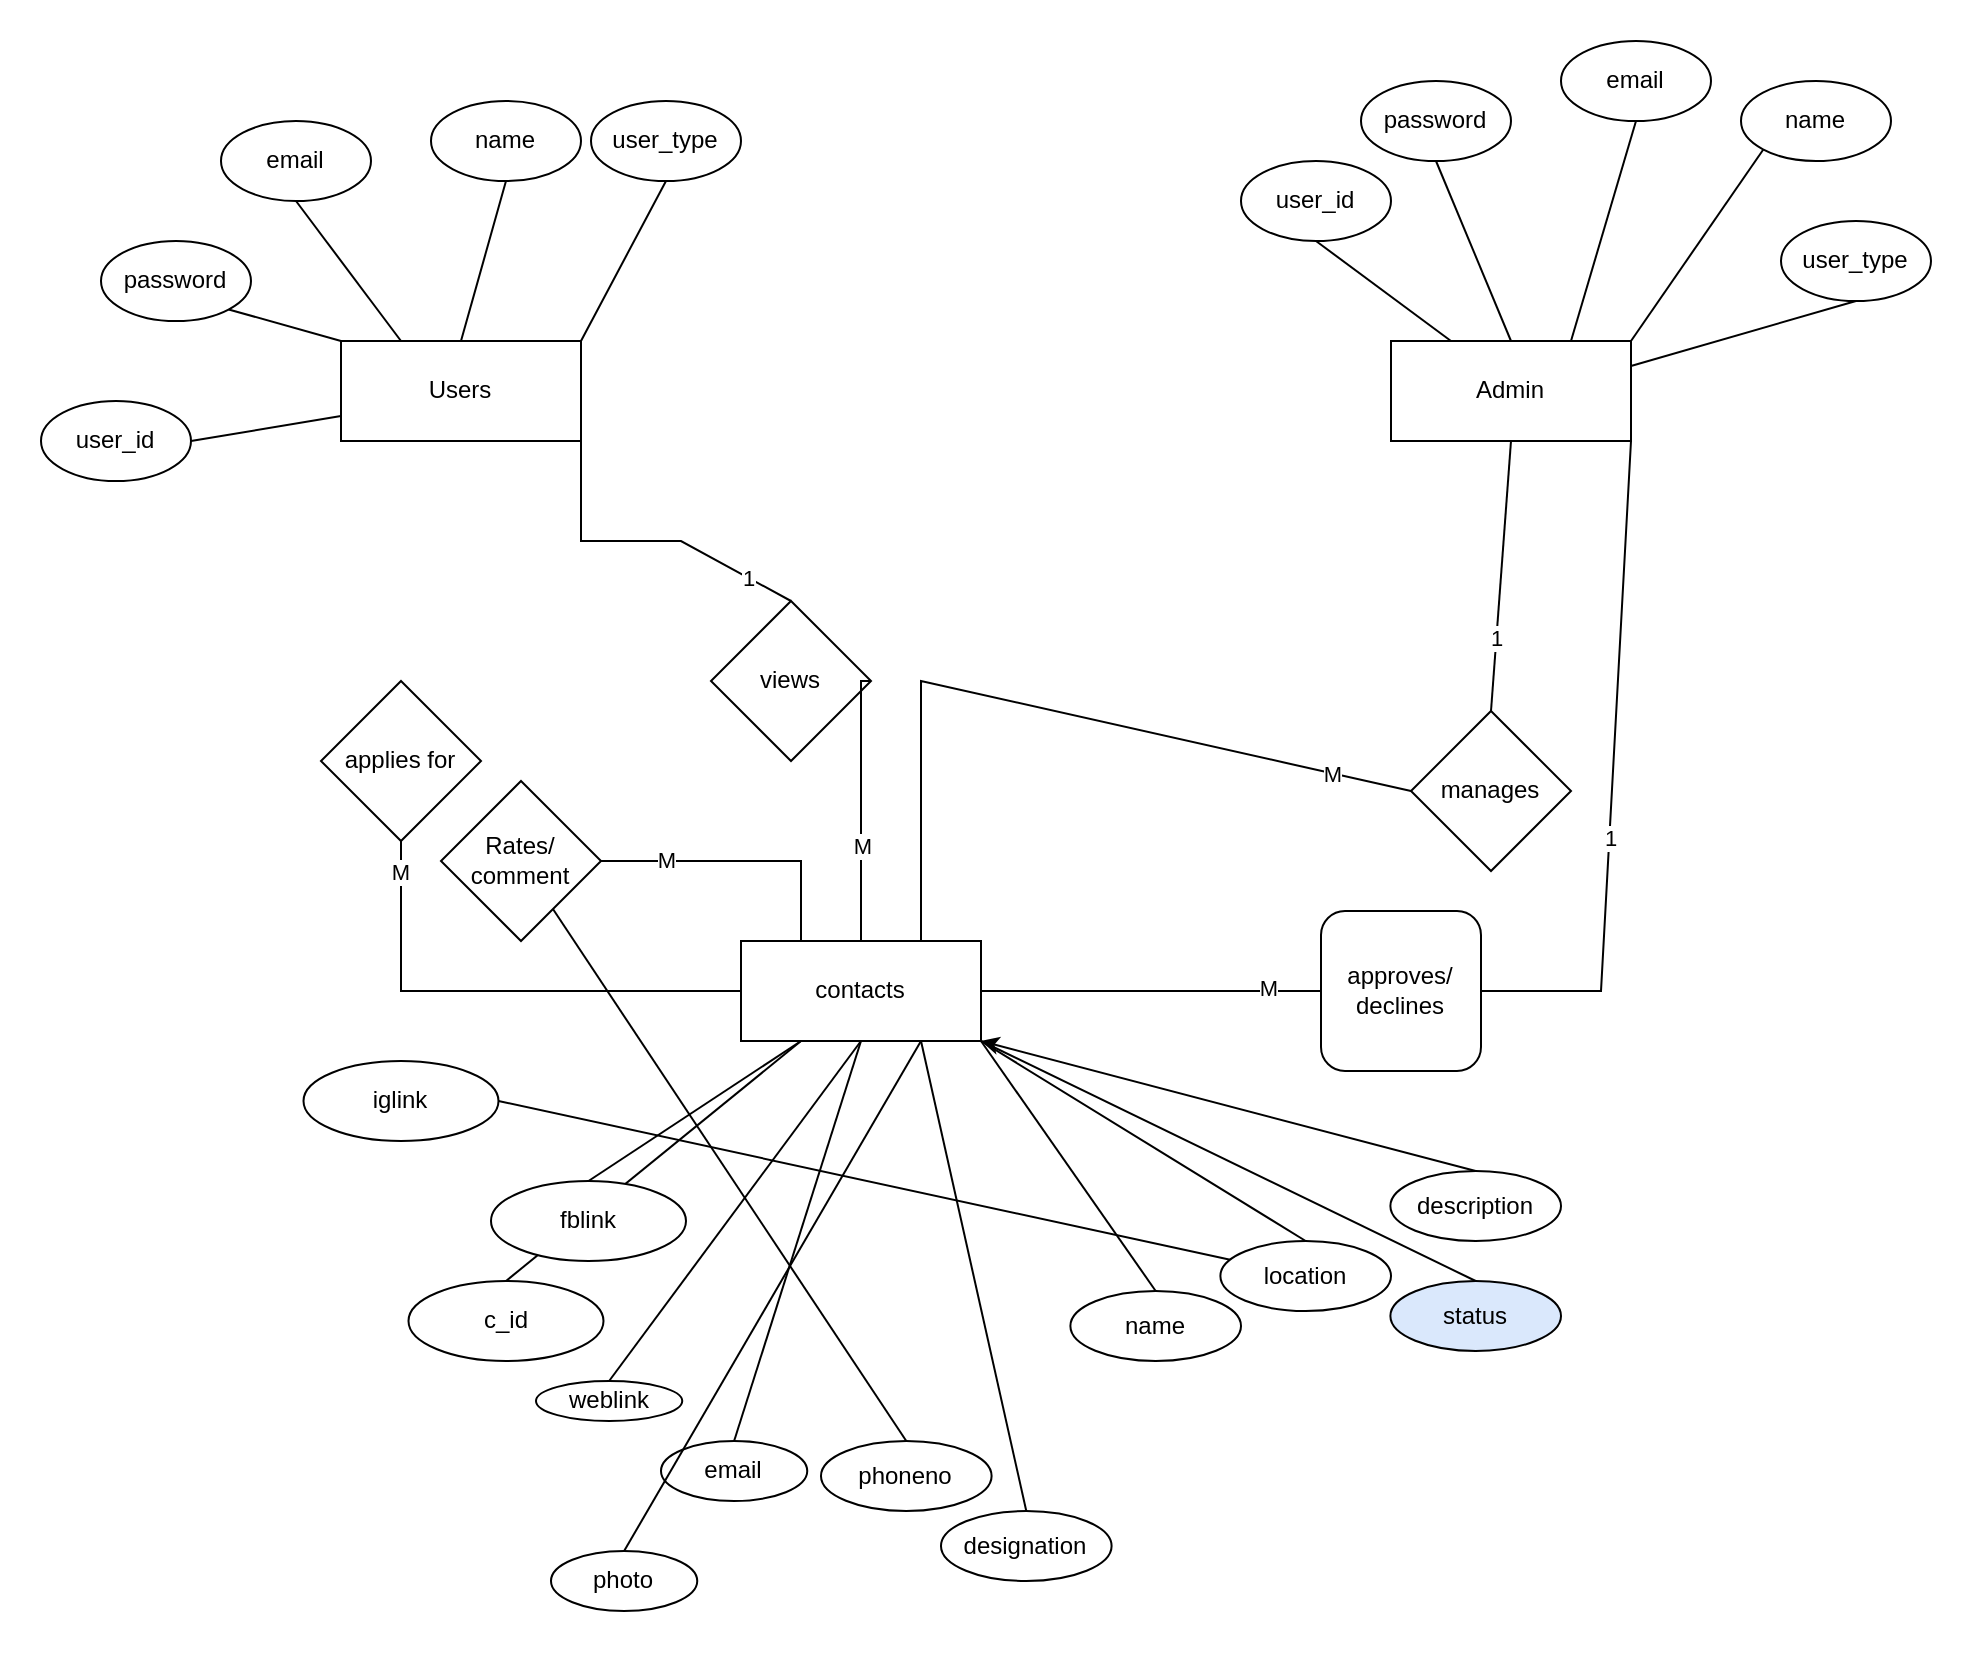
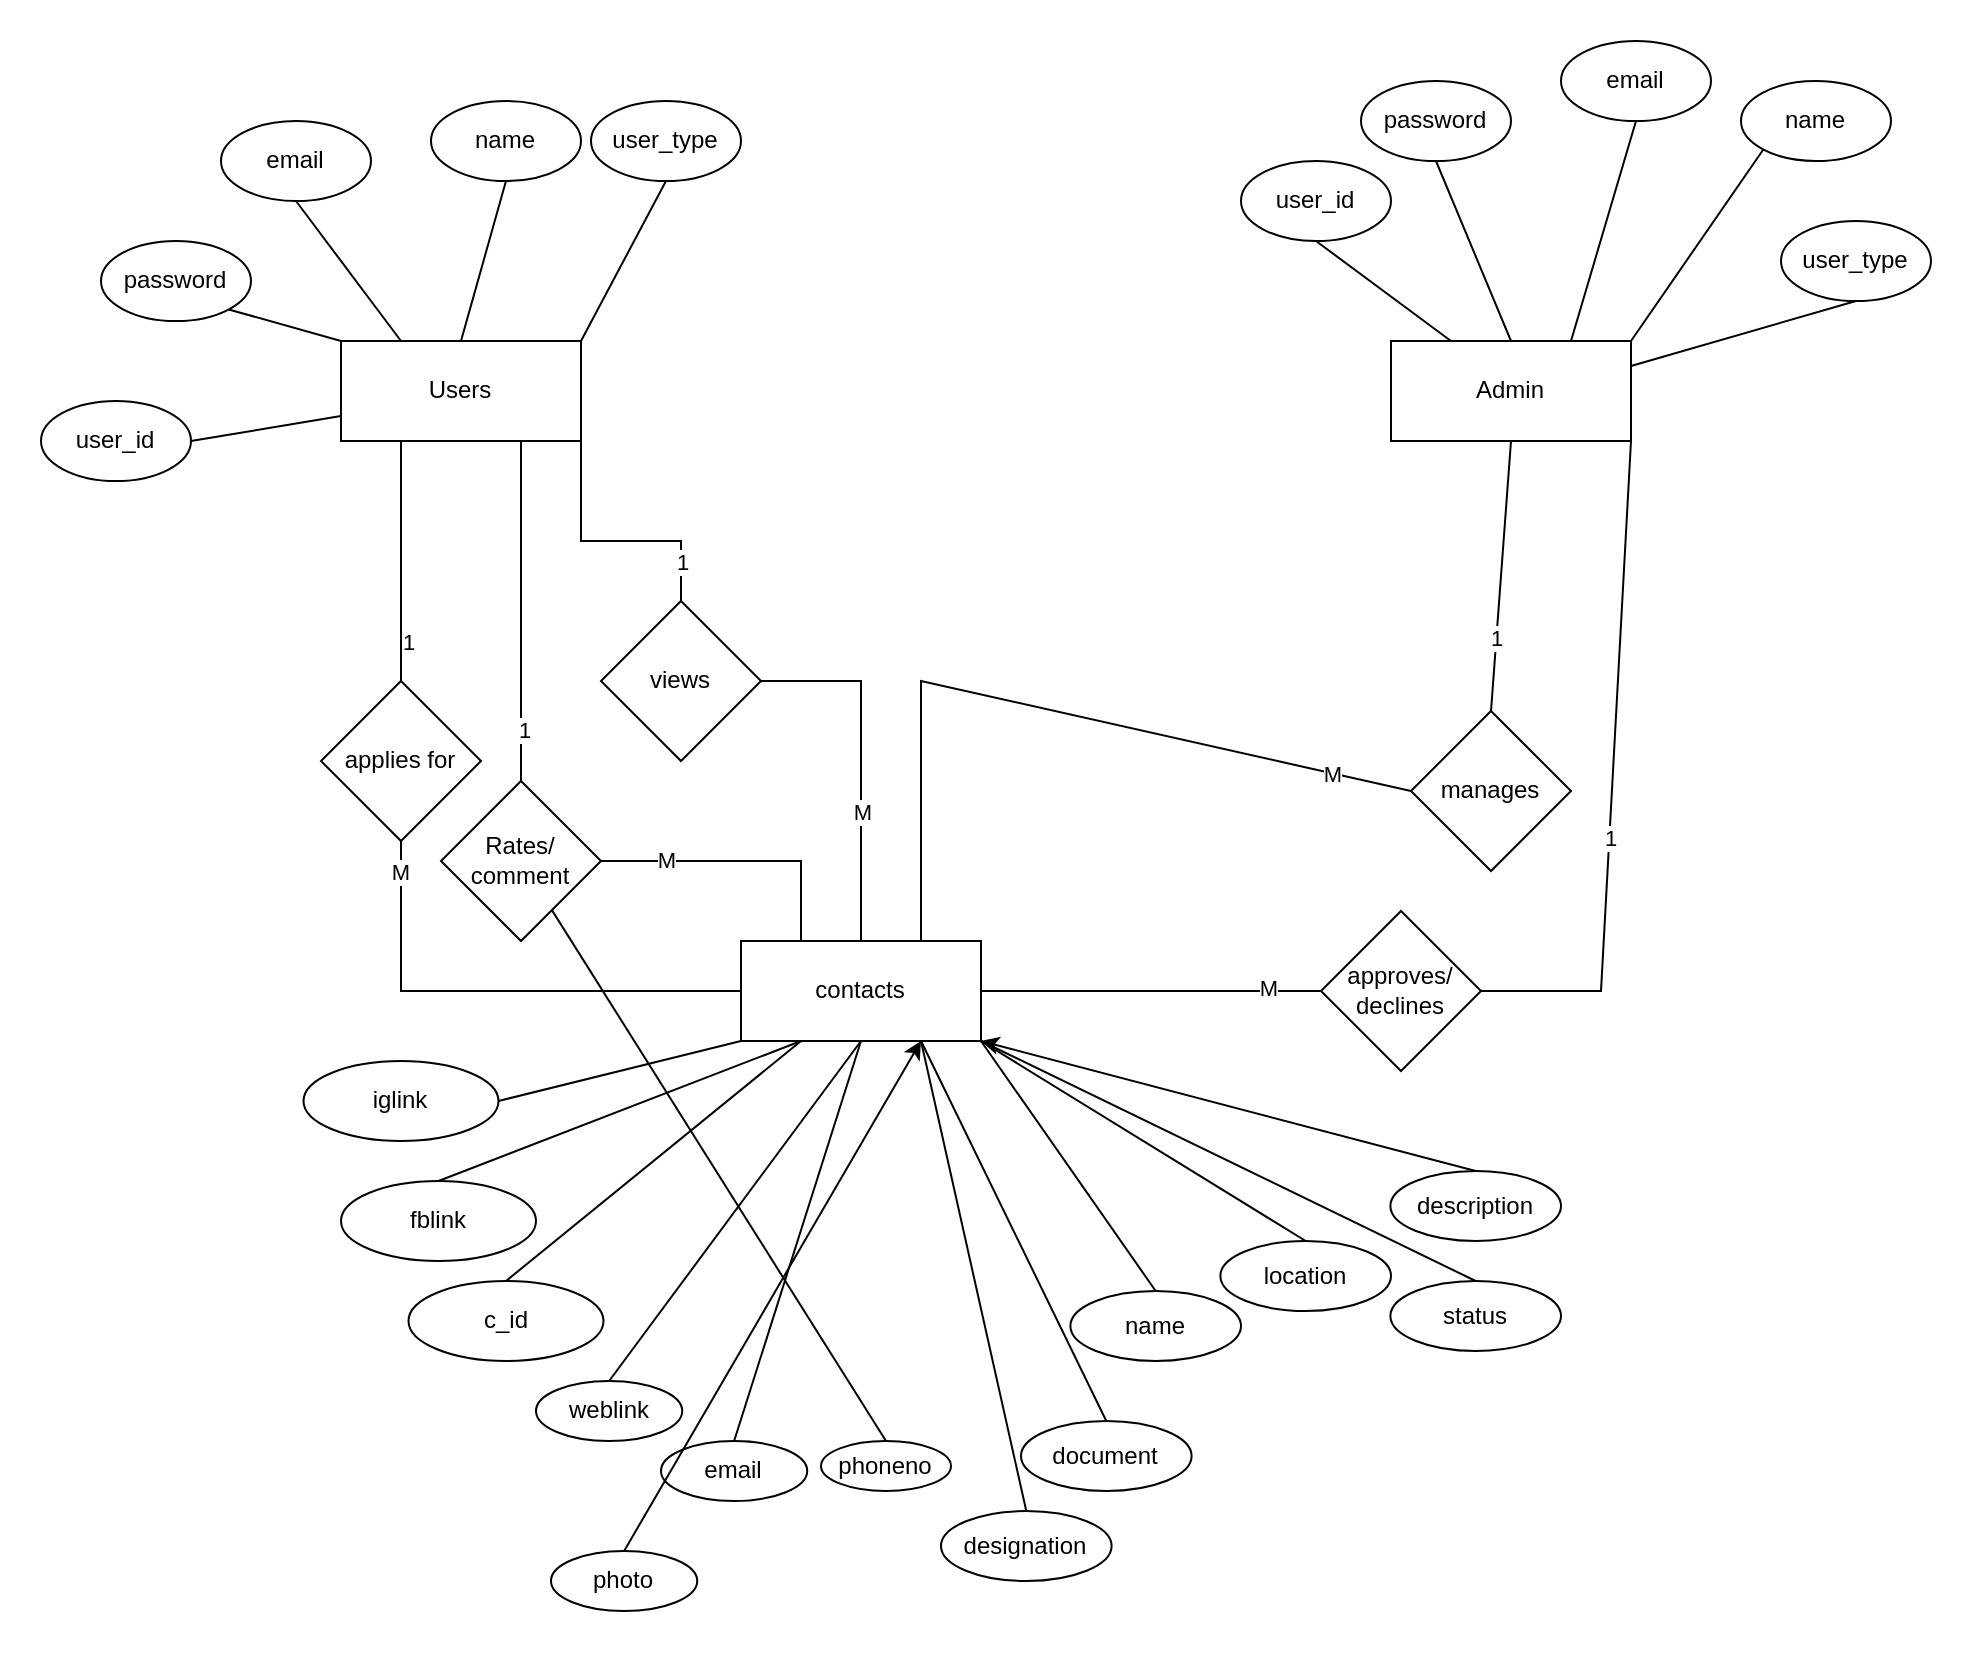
edge "Users" -- "applies for": added, label "1"
edge "Users" -- "Rates/ comment": added, label "1"
node "views": moved (791, 681) -> (681, 681)
node "approves/ declines": shape rounded rectangle -> diamond
edge "contacts" -- "photo": arrowhead none -> classic
edge "iglink" -- "location": now "iglink" -- "contacts"
node "fblink": moved (589, 1221) -> (439, 1221)
node "status": fillcolor #dae8fc -> #ffffff
edge "contacts" -- "document": added
node "weblink": size 146x40 -> 146x60
node "document": added
node "phoneno": size 171x70 -> 130x50
